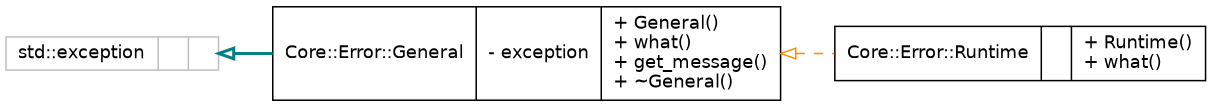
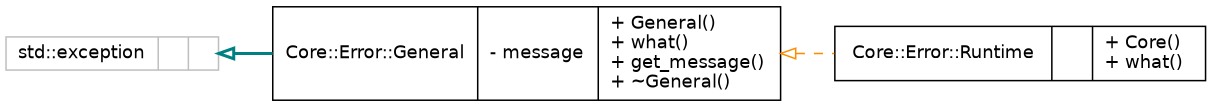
node "Core::Error::Runtime": text "+ Runtime()" -> "+ Core()"
node "Core::Error::General": text "- exception" -> "- message"
